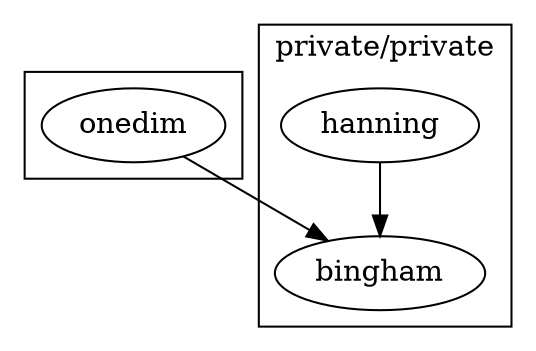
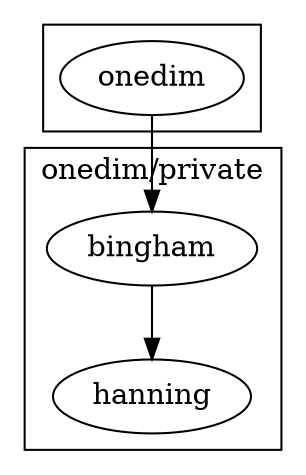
cluster "private/private": label "private/private" -> "onedim/private"
edge "hanning" -> "bingham": reversed
